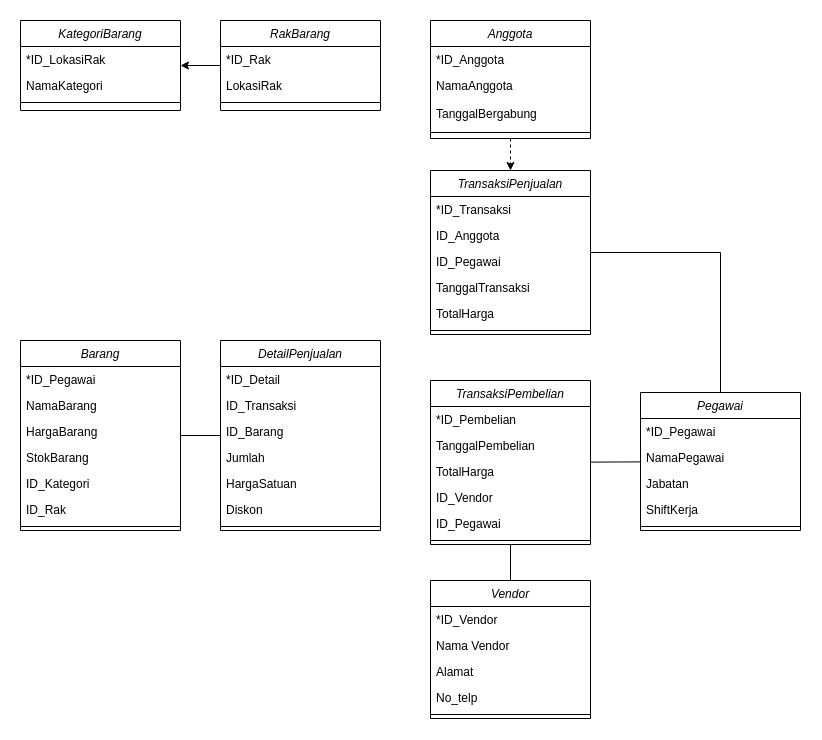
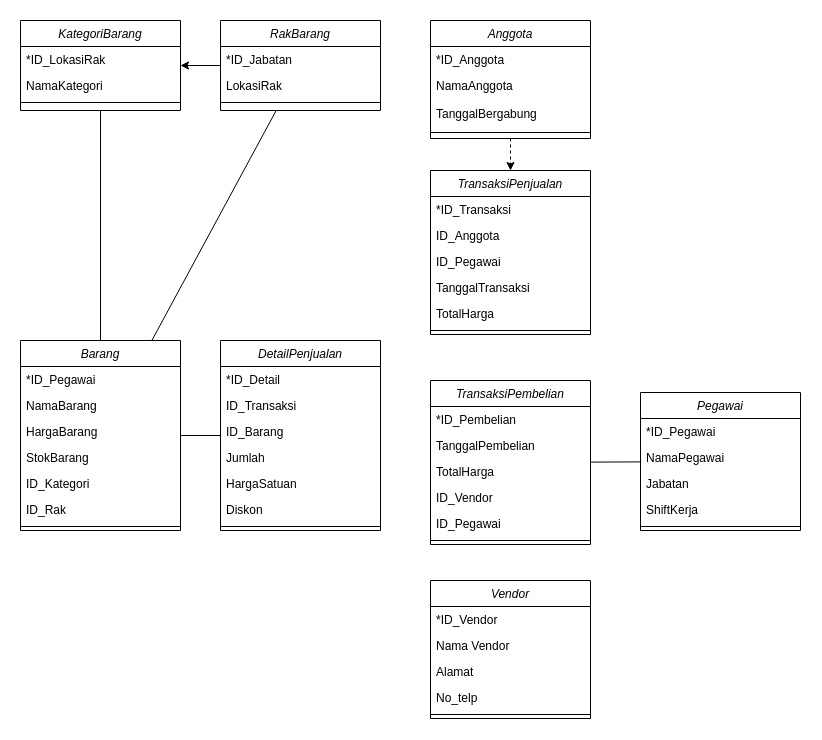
node "*ID_Rak": label "*ID_Rak" -> "*ID_Jabatan"
edge "KategoriBarang" -- "Barang": added
edge "RakBarang" -- "Barang": added
edge "TransaksiPenjualan" -- "Pegawai": removed
edge "TransaksiPembelian" -- "Vendor": removed
